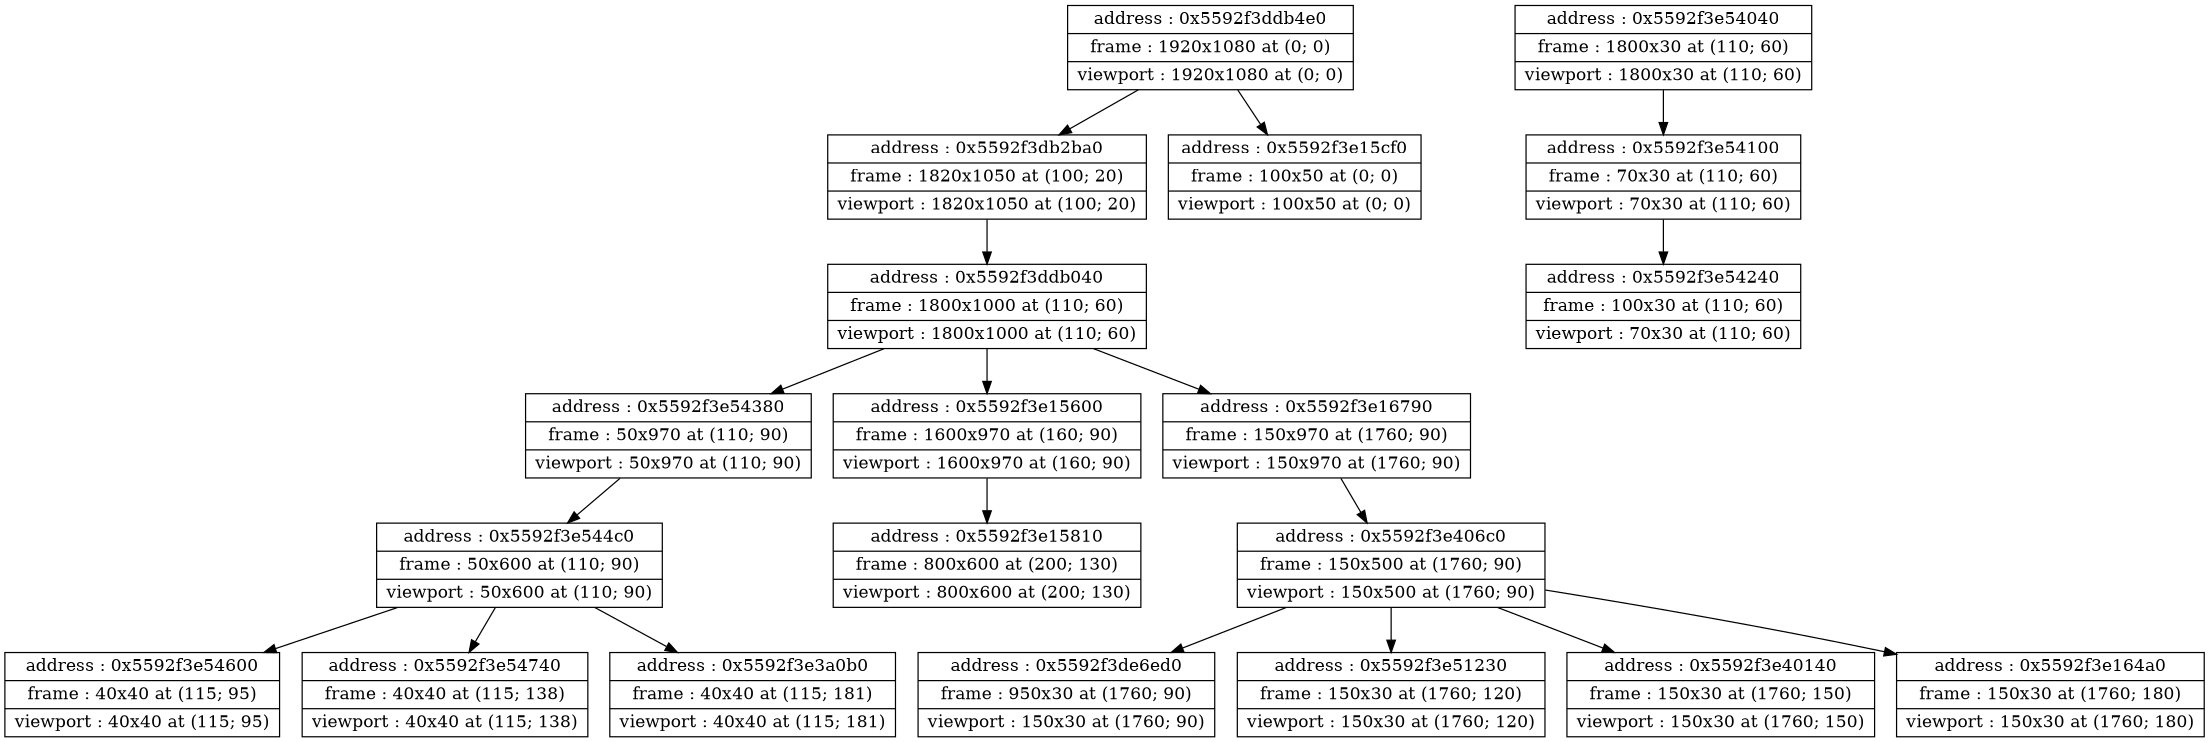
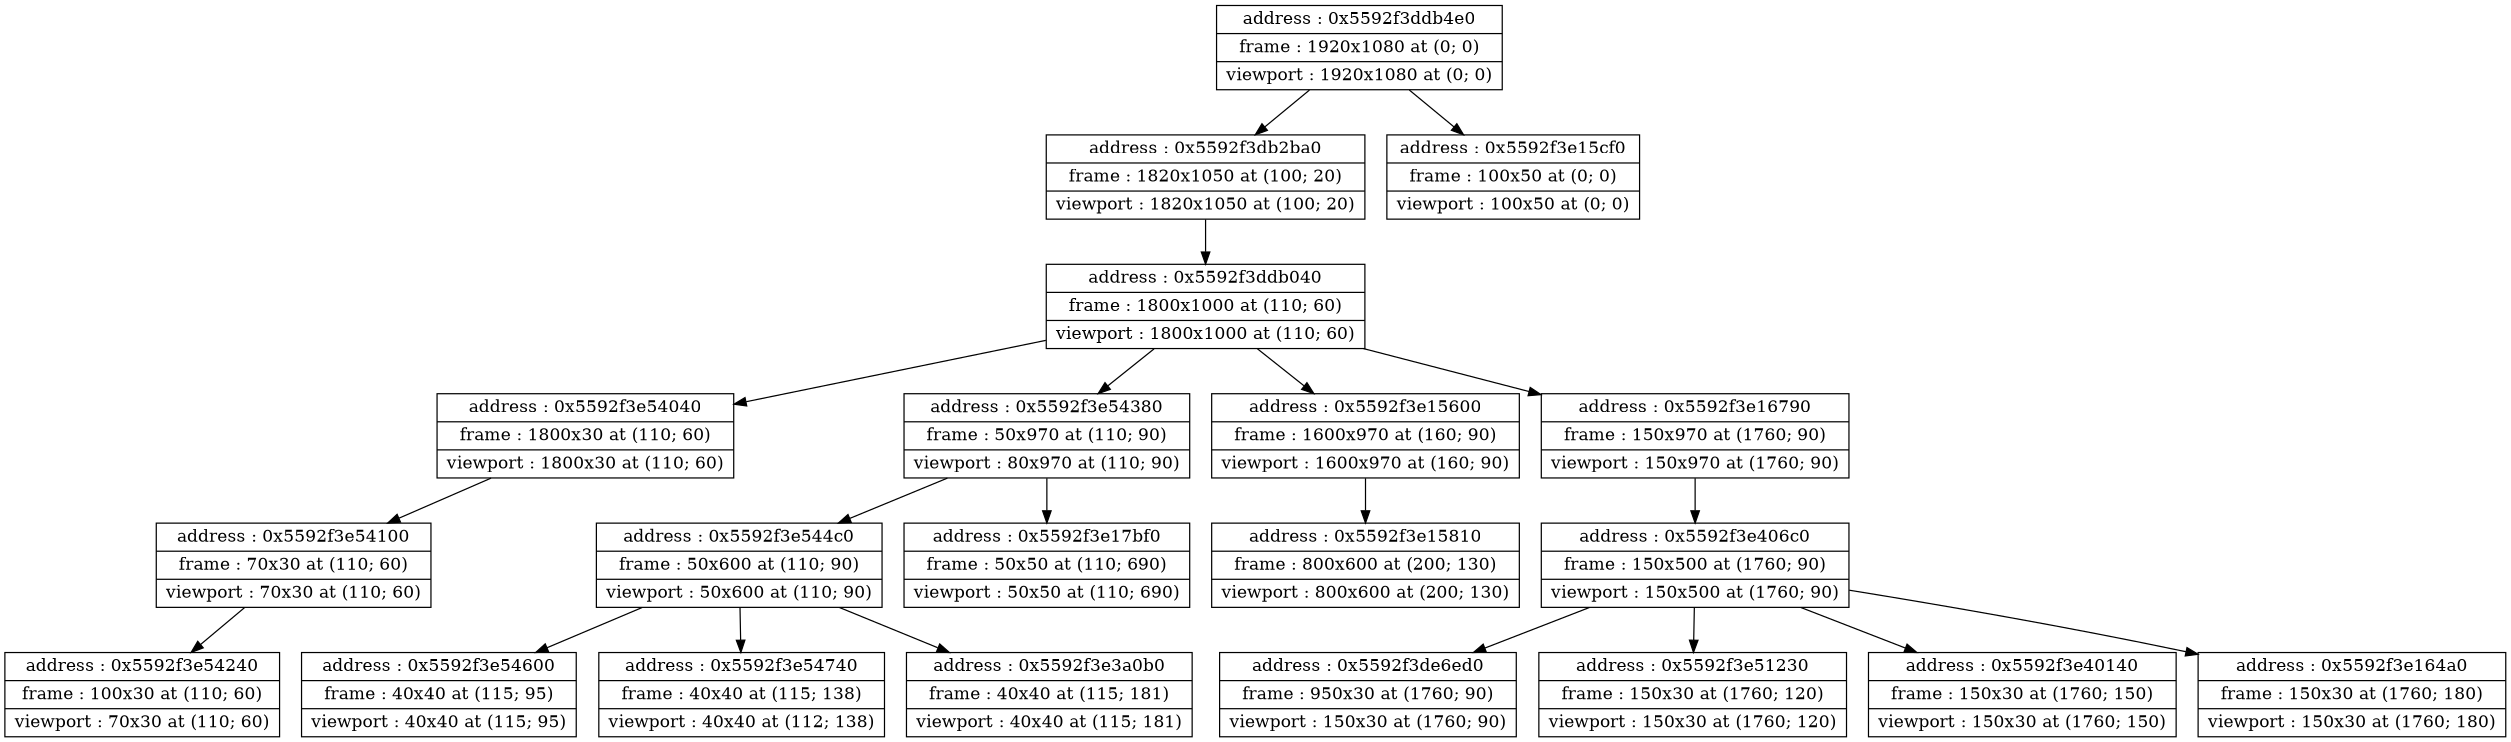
edge "address : 0x5592f3ddb040" -> "address : 0x5592f3e54040": added
node "address : 0x5592f3e54380": text "viewport : 50x970 at (110; 90)" -> "viewport : 80x970 at (110; 90)"
node "address : 0x5592f3e17bf0": added
node "address : 0x5592f3e54740": text "viewport : 40x40 at (115; 138)" -> "viewport : 40x40 at (112; 138)"
